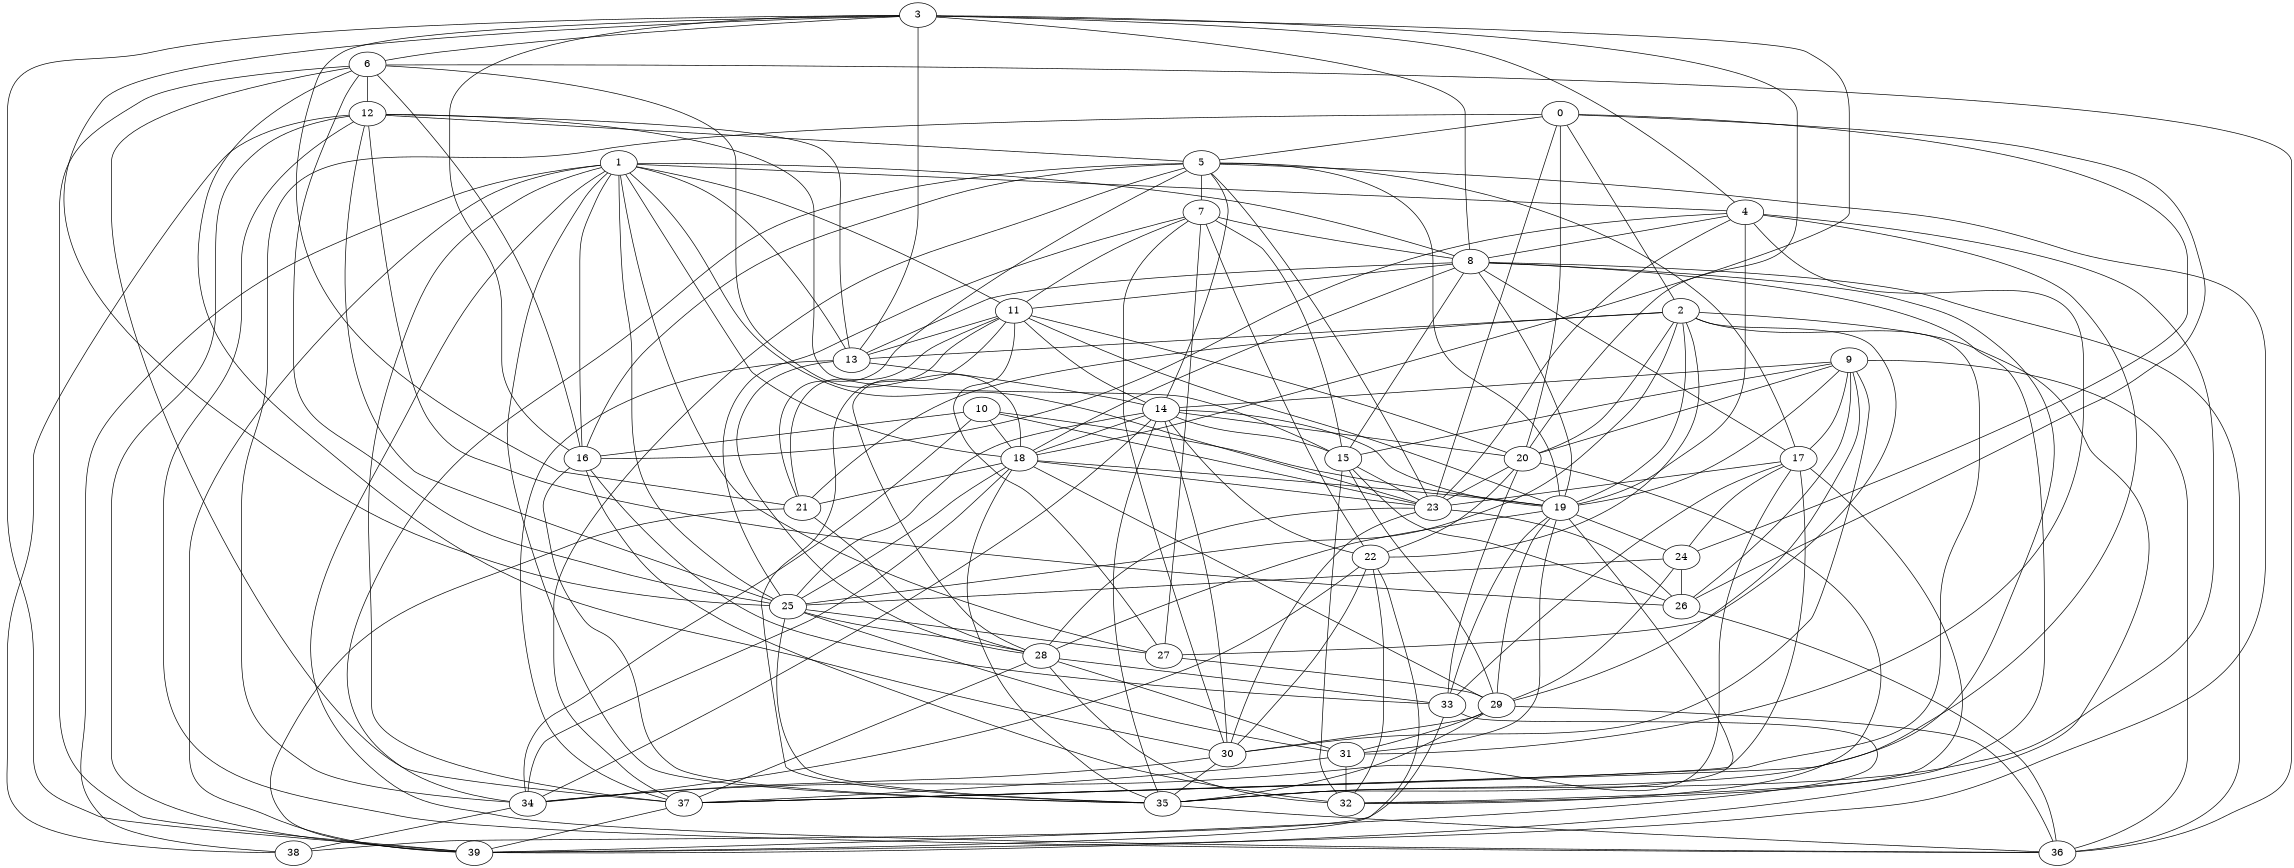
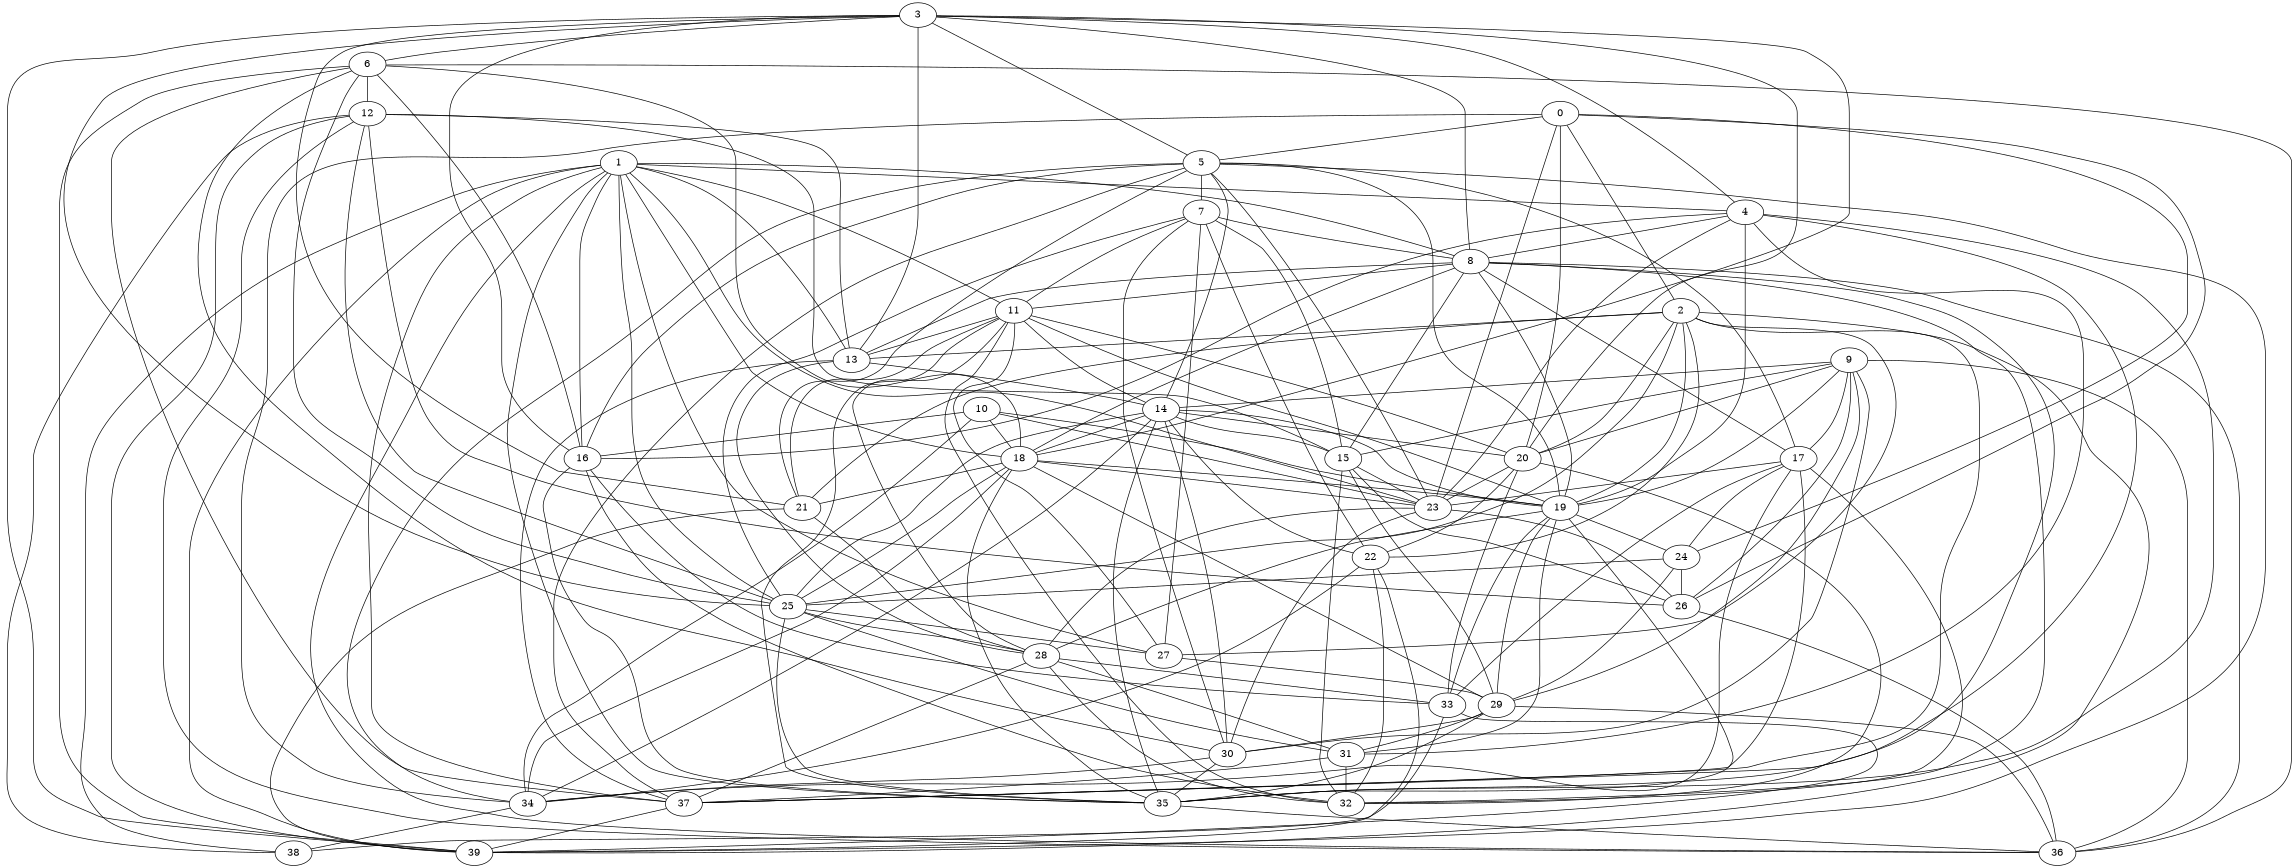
edge "12" -- "5": now "3" -- "5"
edge "11" -- "32": added
edge "22" -- "30": removed
